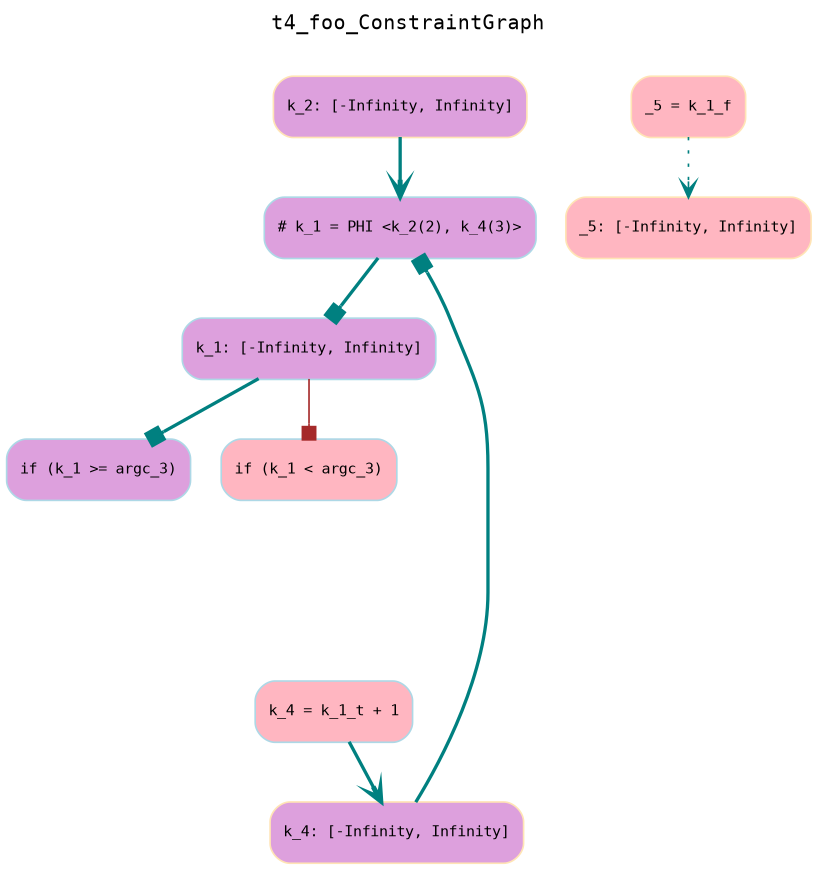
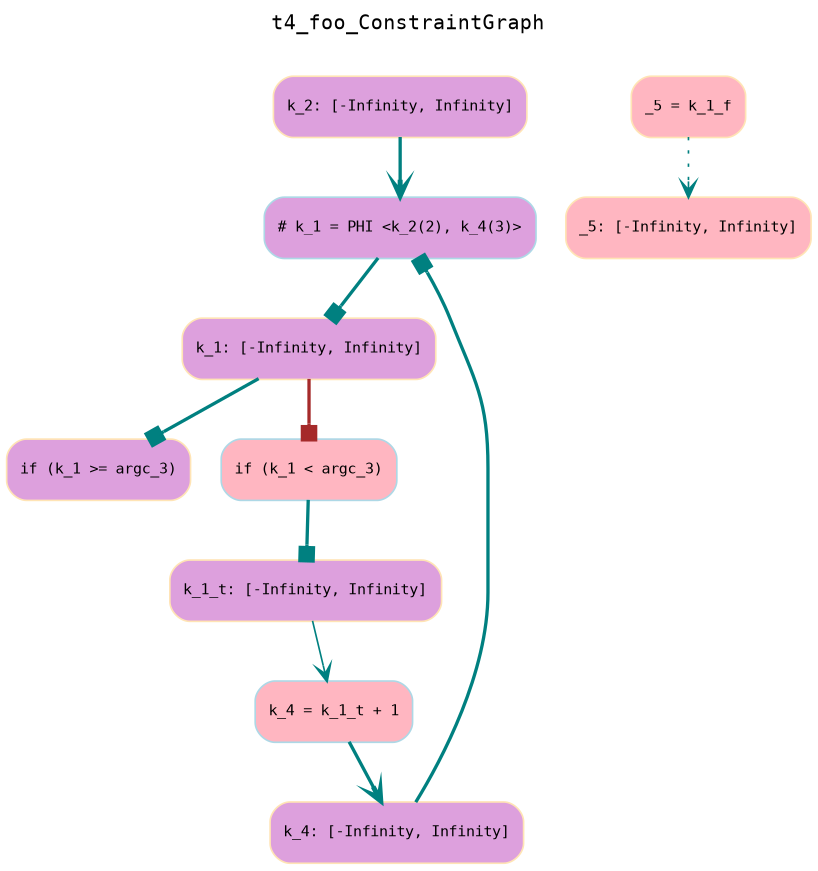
node "k_1: [-Infinity, Infinity]": color lightblue -> moccasin
edge "k_1: [-Infinity, Infinity]" -> "if (k_1 < argc_3)": style solid -> bold
node "if (k_1 >= argc_3)": color lightblue -> moccasin
node "k_1_t: [-Infinity, Infinity]": added
